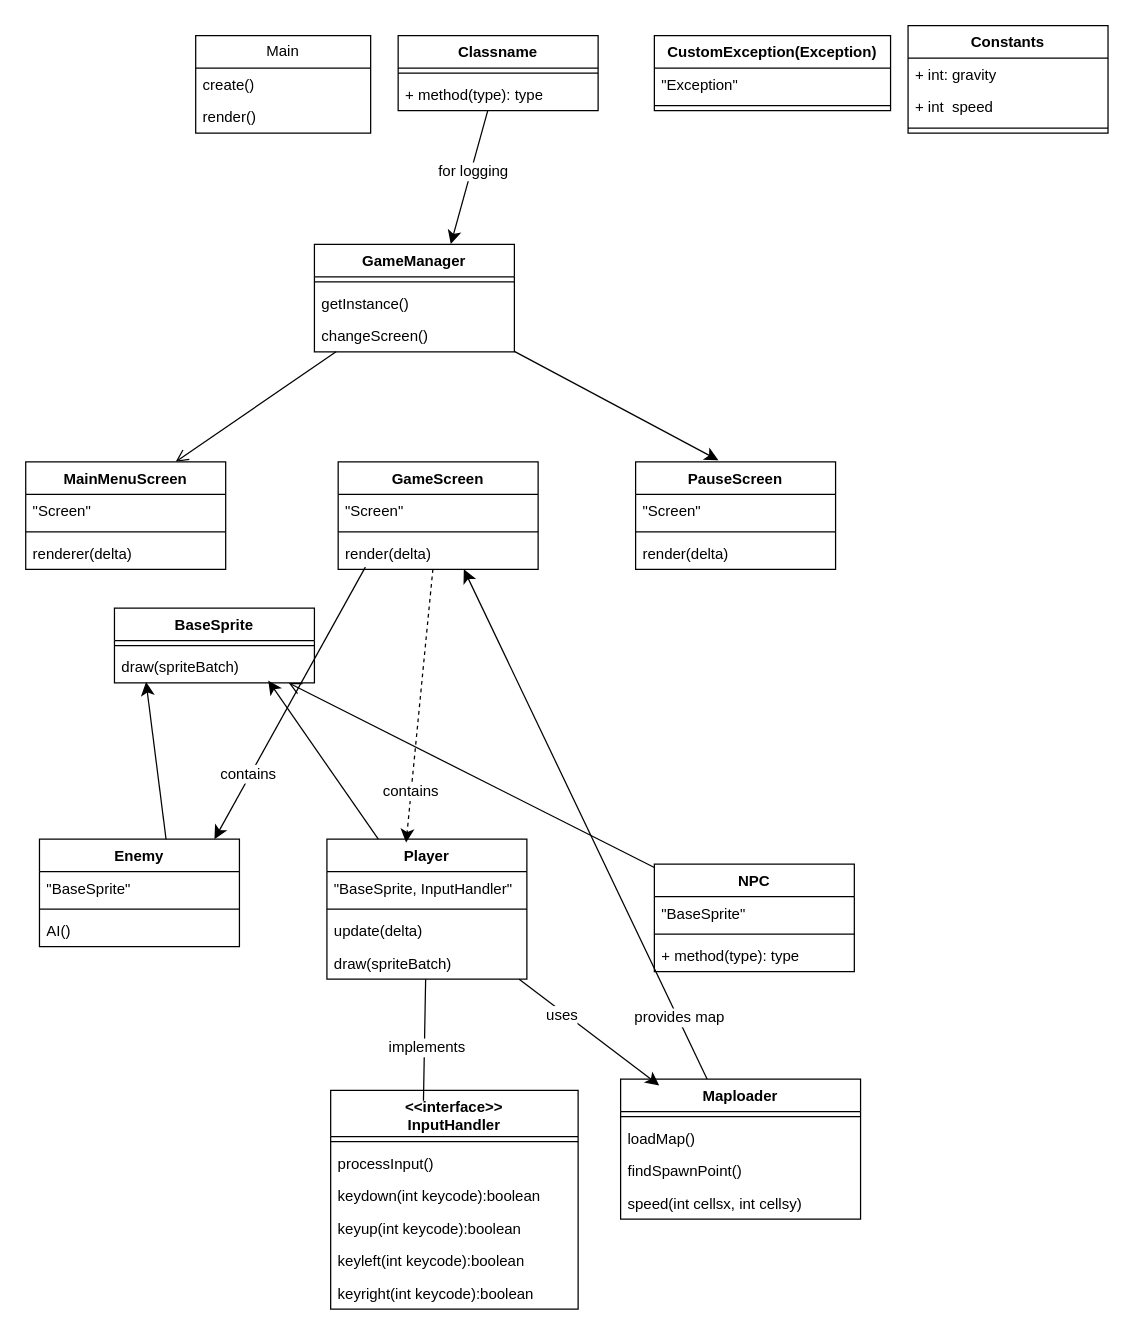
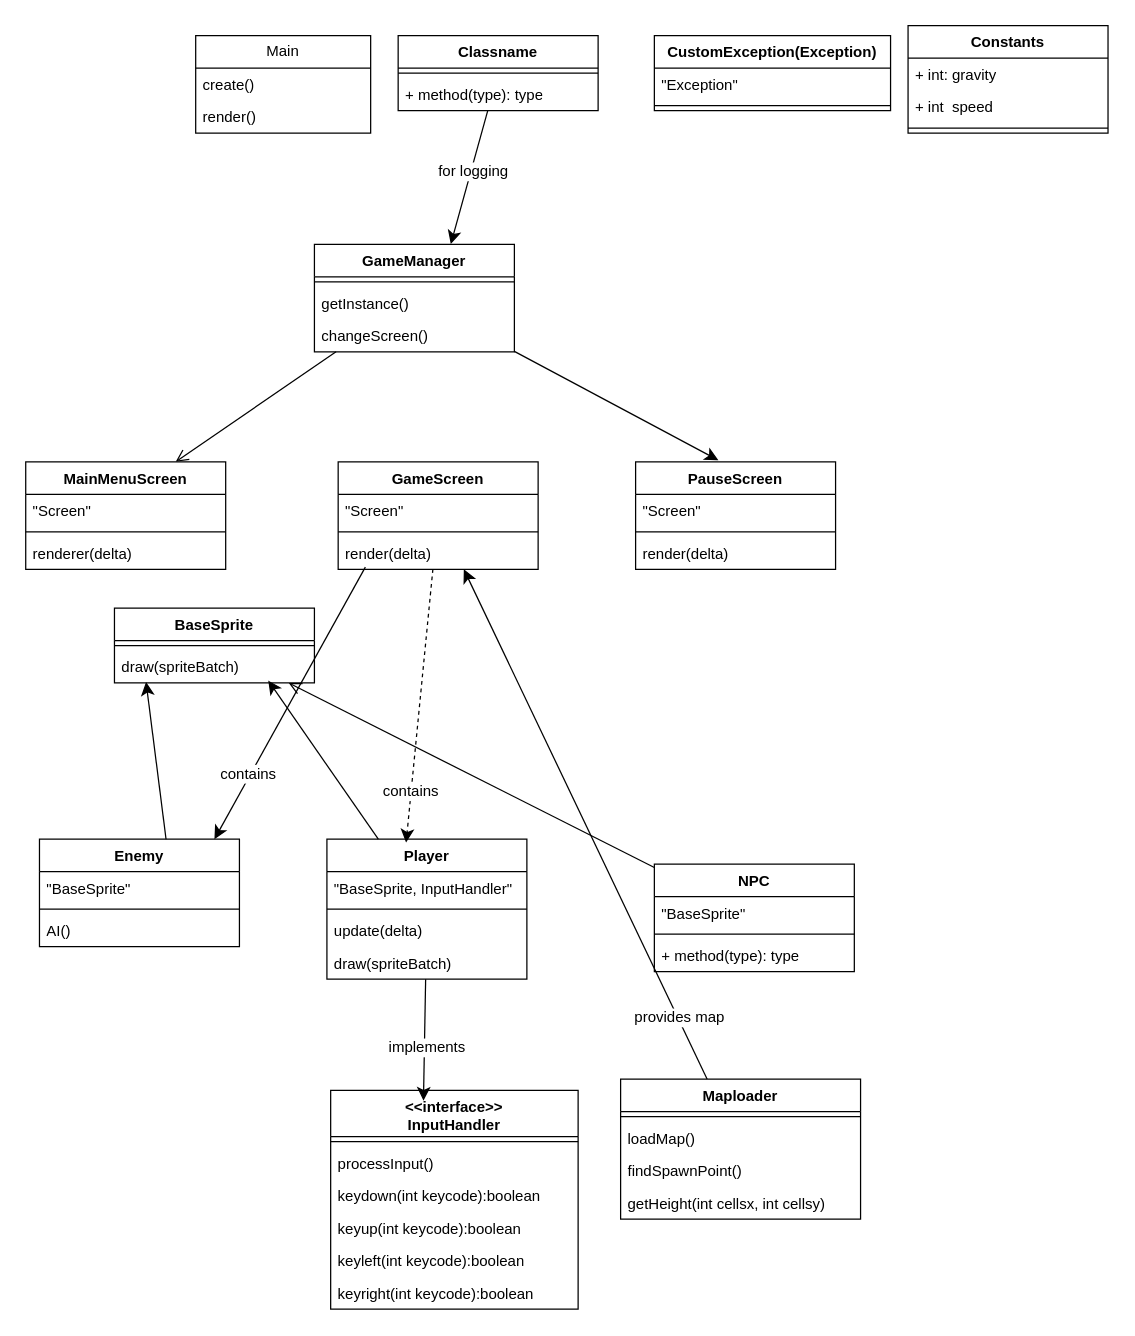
edge "Player" -> "Maploader": removed, label "uses"
edge "Player" -- "<<interface>> InputHandler": arrowhead none -> classic
node "speed(int cellsx, int cellsy)": label "speed(int cellsx, int cellsy)" -> "getHeight(int cellsx, int cellsy)"
